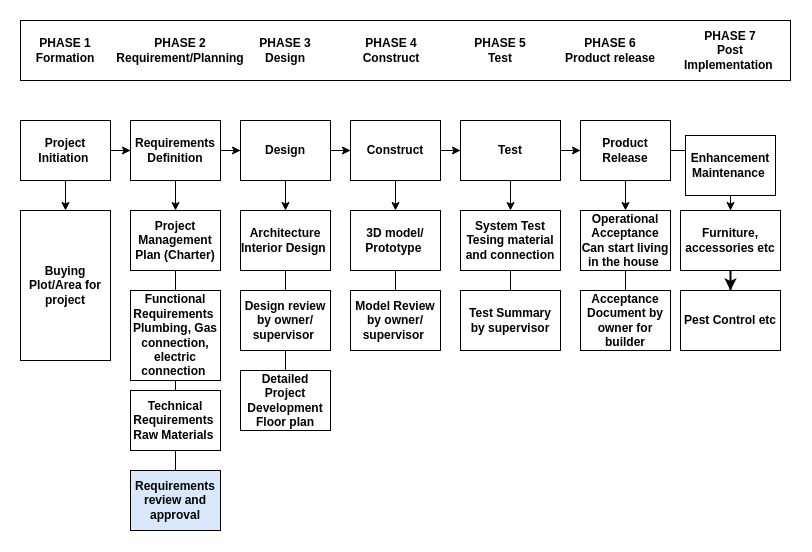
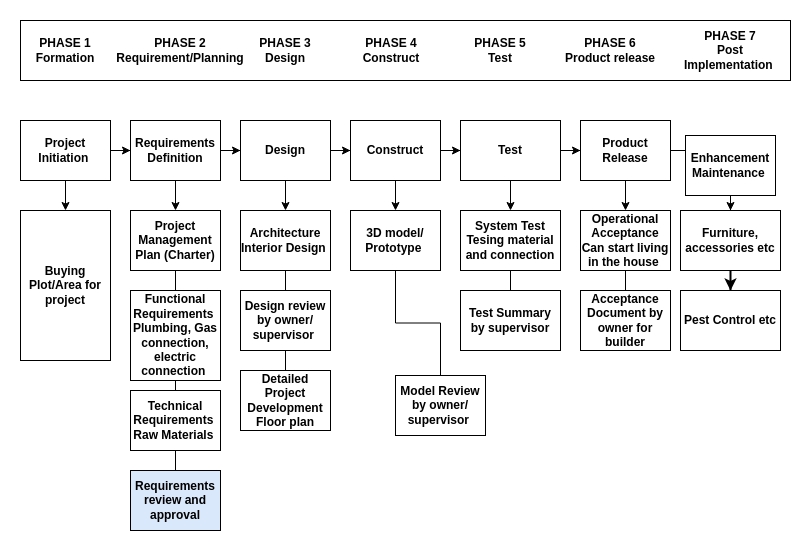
node "Model Review by owner/ supervisor": moved (396, 321) -> (441, 406)
